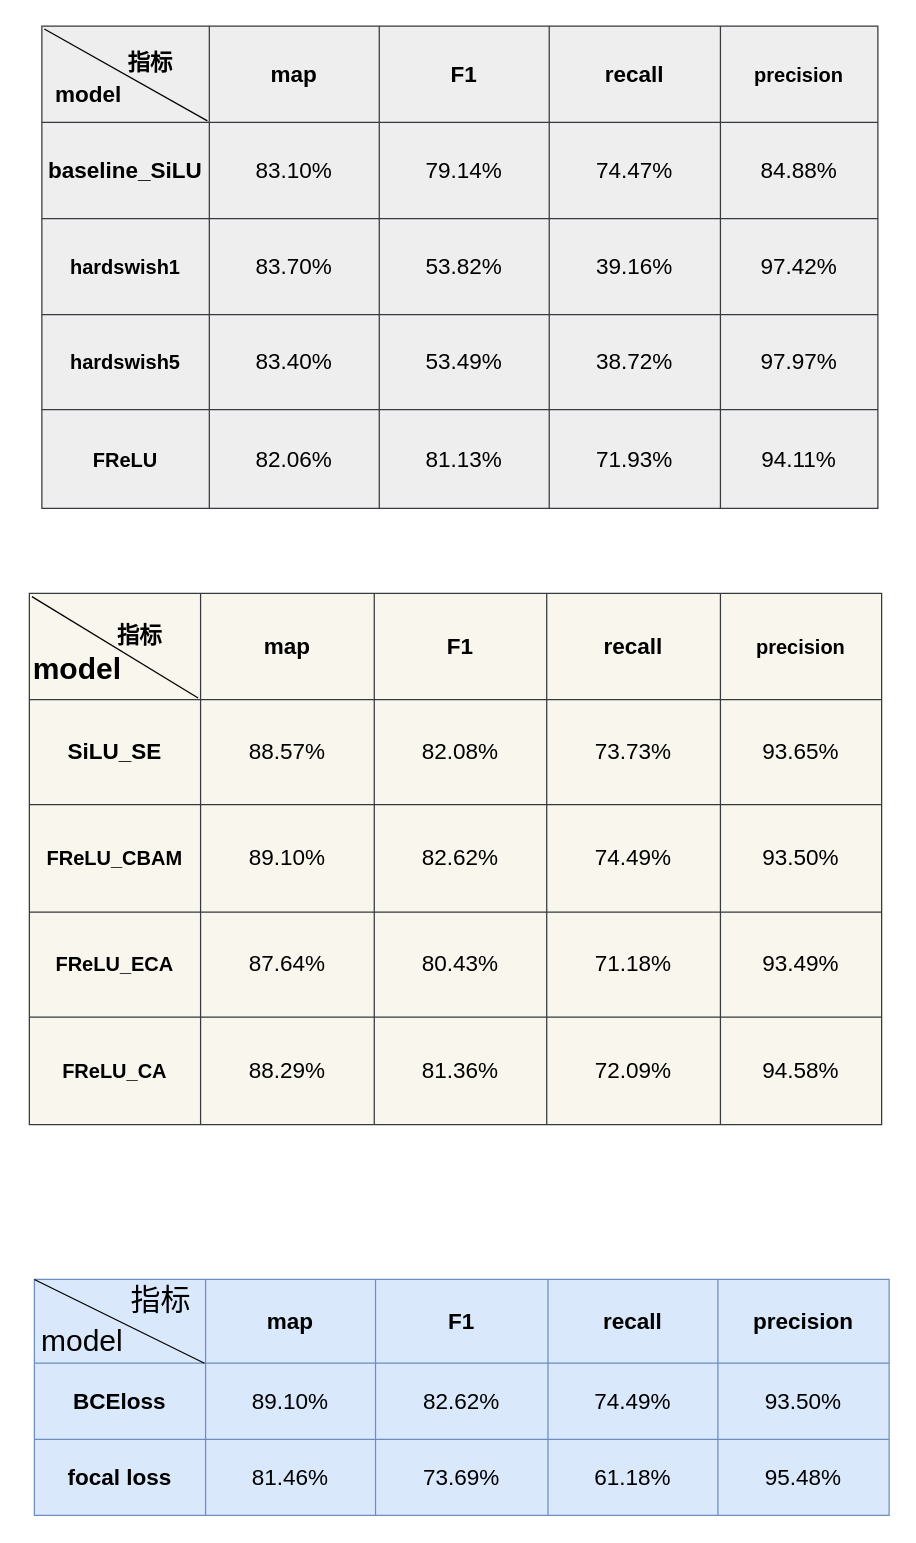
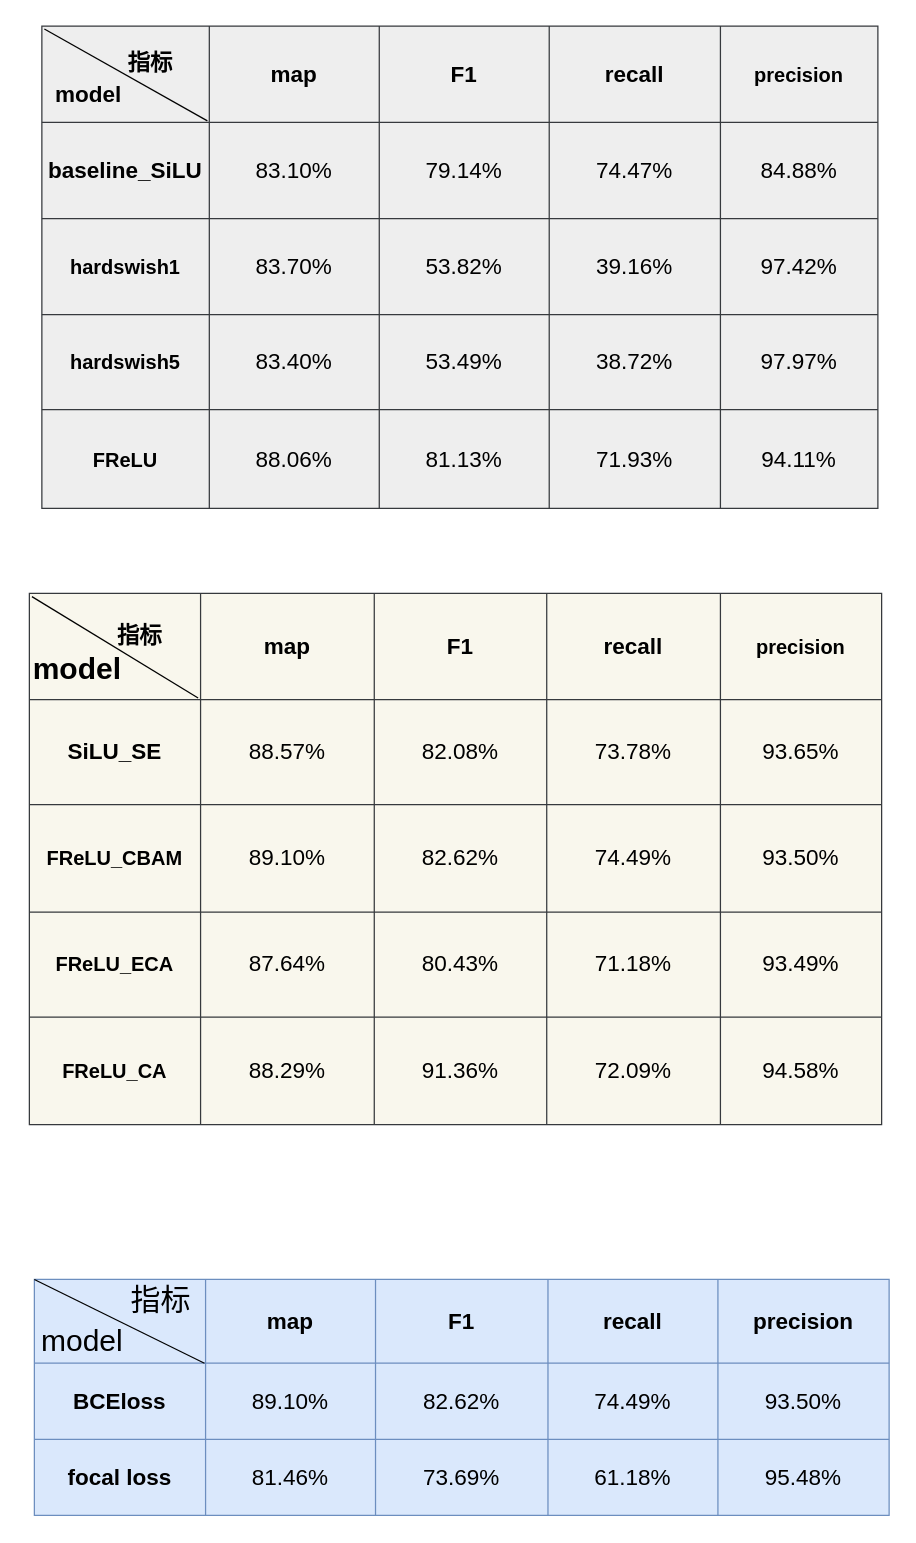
node "82.06%": label "82.06%" -> "88.06%"
node "73.73%": label "73.73%" -> "73.78%"
node "81.36%": label "81.36%" -> "91.36%"
